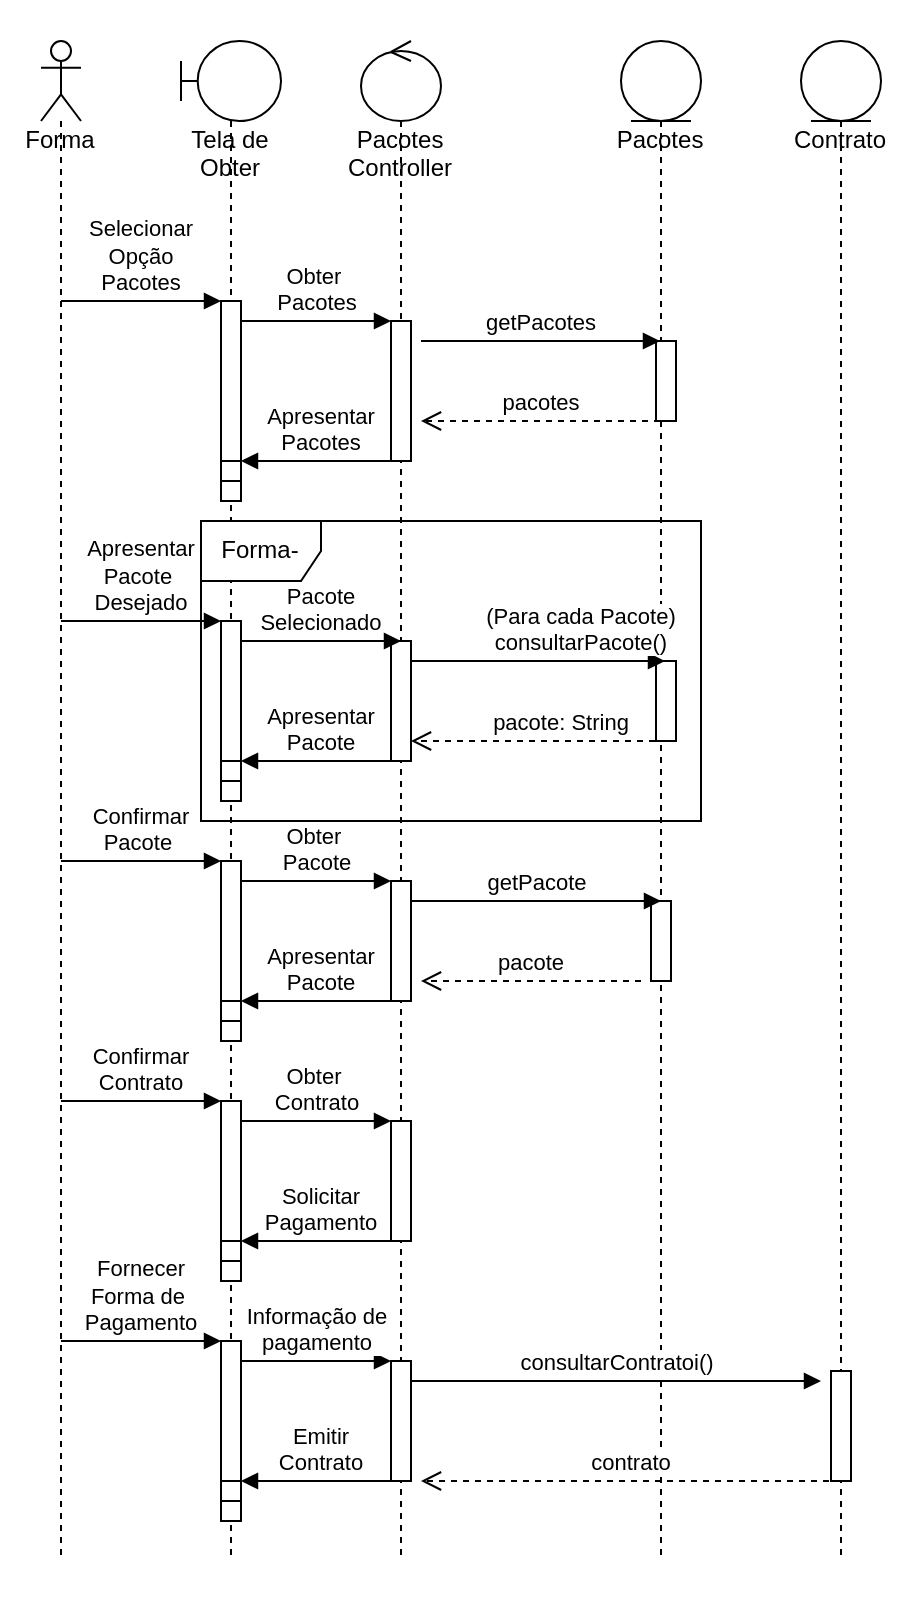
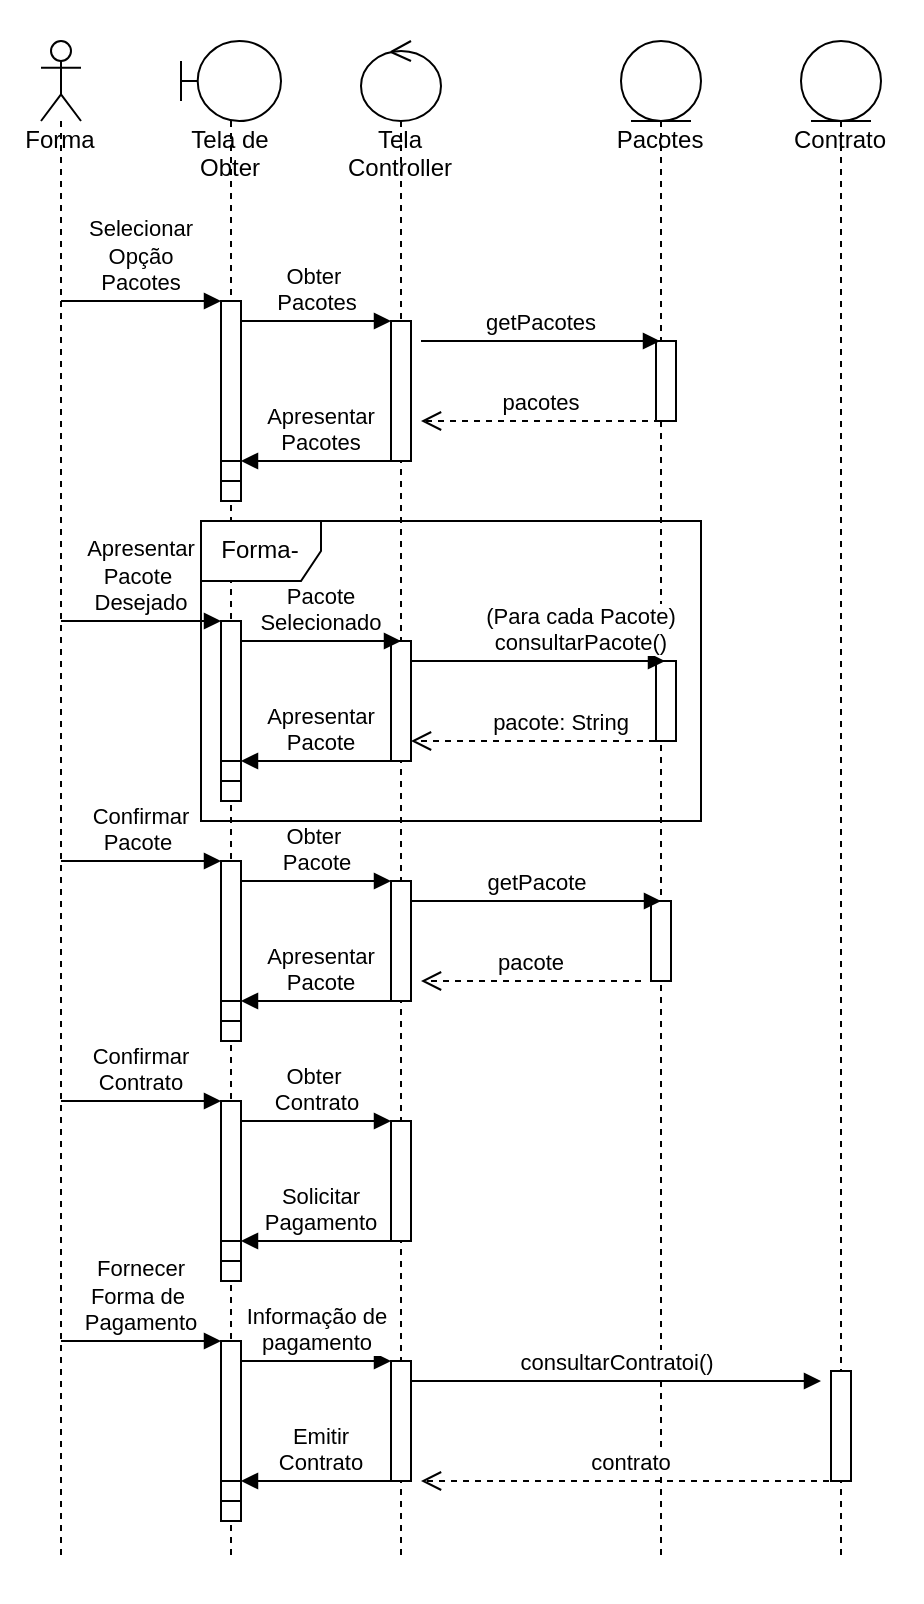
node "Pacotes Controller": label "Pacotes Controller" -> "Tela Controller"
